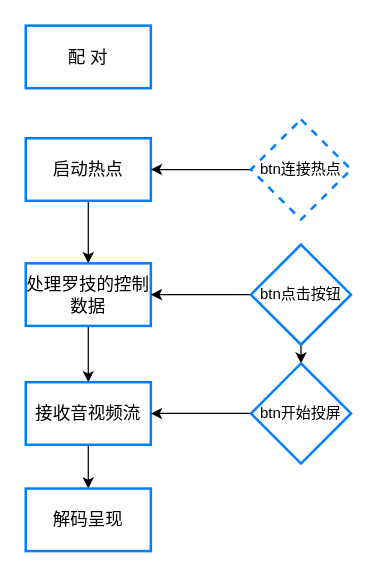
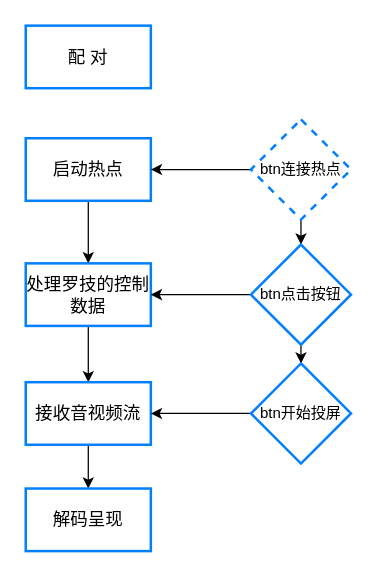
edge "btn连接热点" -> "btn点击按钮": added
